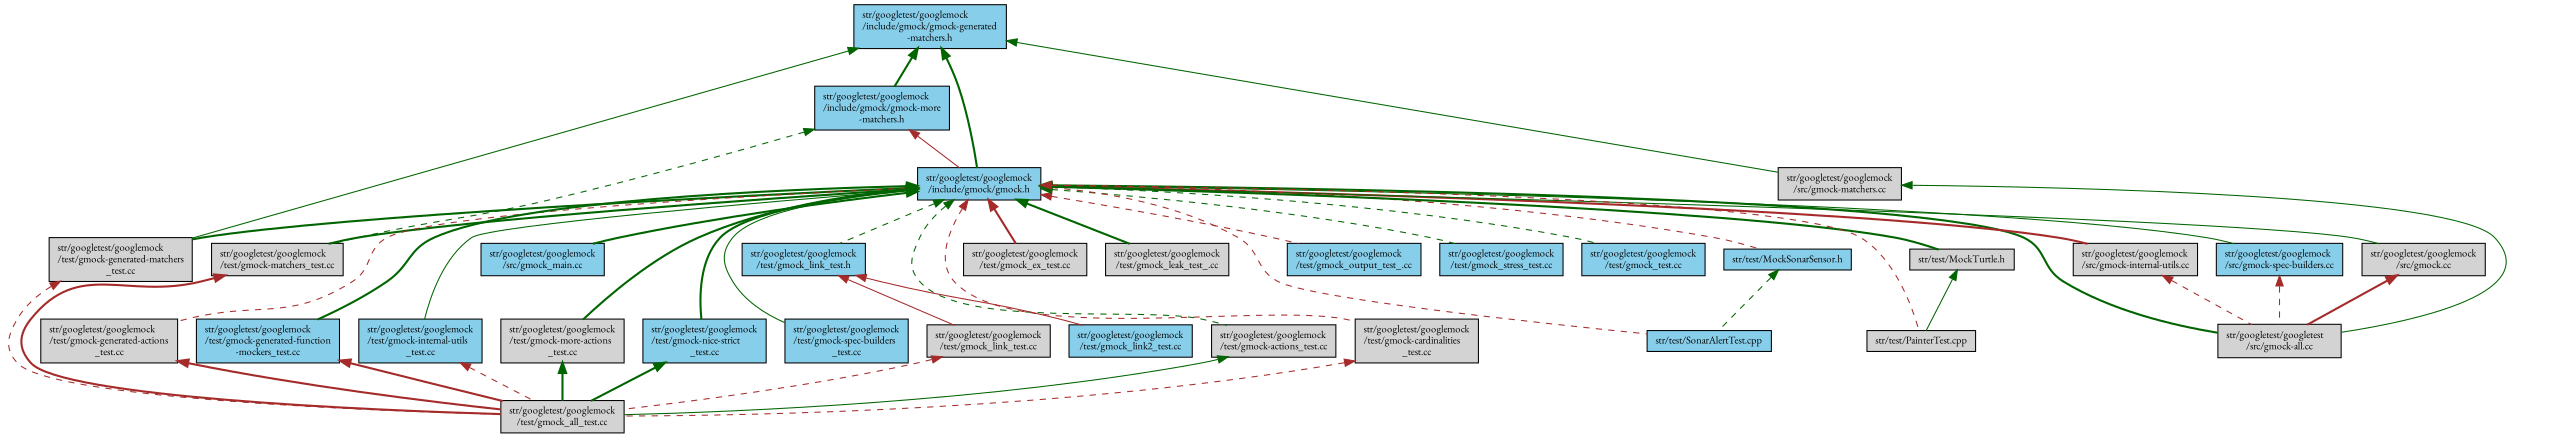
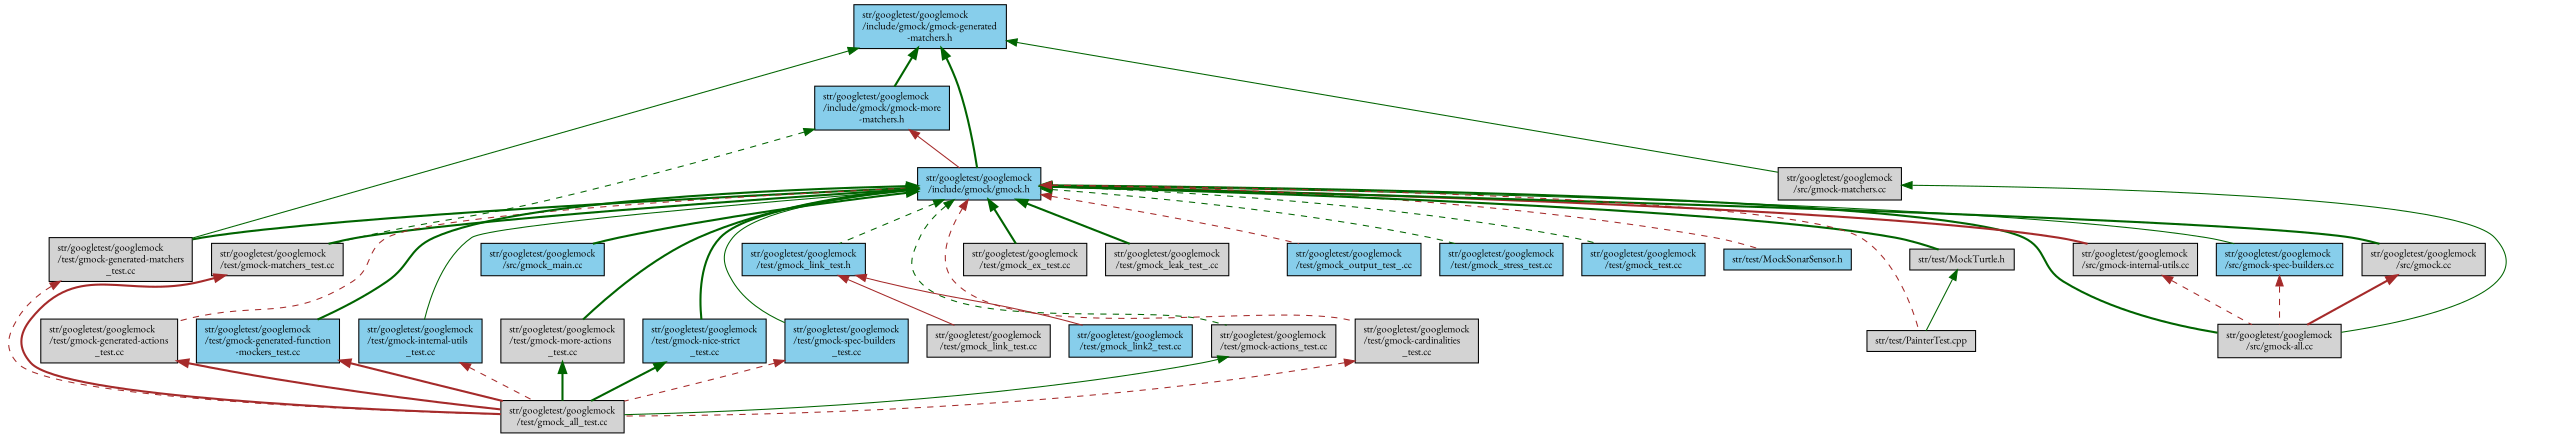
edge "str/googletest/googlemock /src/gmock.cc" -> "str/googletest/googlemock /include/gmock/gmock.h": style solid -> bold
edge "str/googletest/googlemock /test/gmock_ex_test.cc" -> "str/googletest/googlemock /include/gmock/gmock.h": color brown -> darkgreen
node "str/test/SonarAlertTest.cpp": removed
node "str/googletest/googletest /src/gmock-all.cc": label "str/googletest/googletest /src/gmock-all.cc" -> "str/googletest/googlemock /src/gmock-all.cc"
edge "str/googletest/googlemock /test/gmock_all_test.cc" -> "str/googletest/googlemock /test/gmock_link_test.cc": now "str/googletest/googlemock /test/gmock_all_test.cc" -> "str/googletest/googlemock /test/gmock-spec-builders _test.cc"
